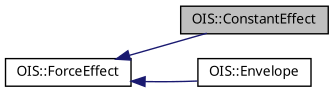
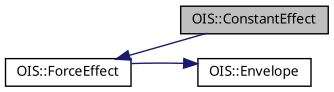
edge "OIS::Envelope" -> "OIS::ForceEffect": reversed
